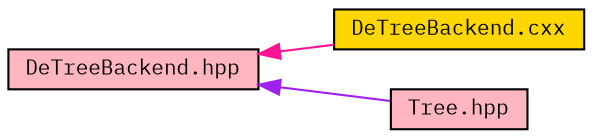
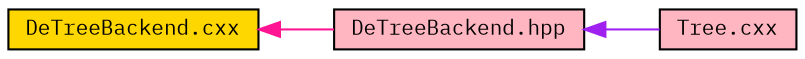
edge "DeTreeBackend.cxx" -> "DeTreeBackend.hpp": reversed
node "Tree.hpp": label "Tree.hpp" -> "Tree.cxx"
